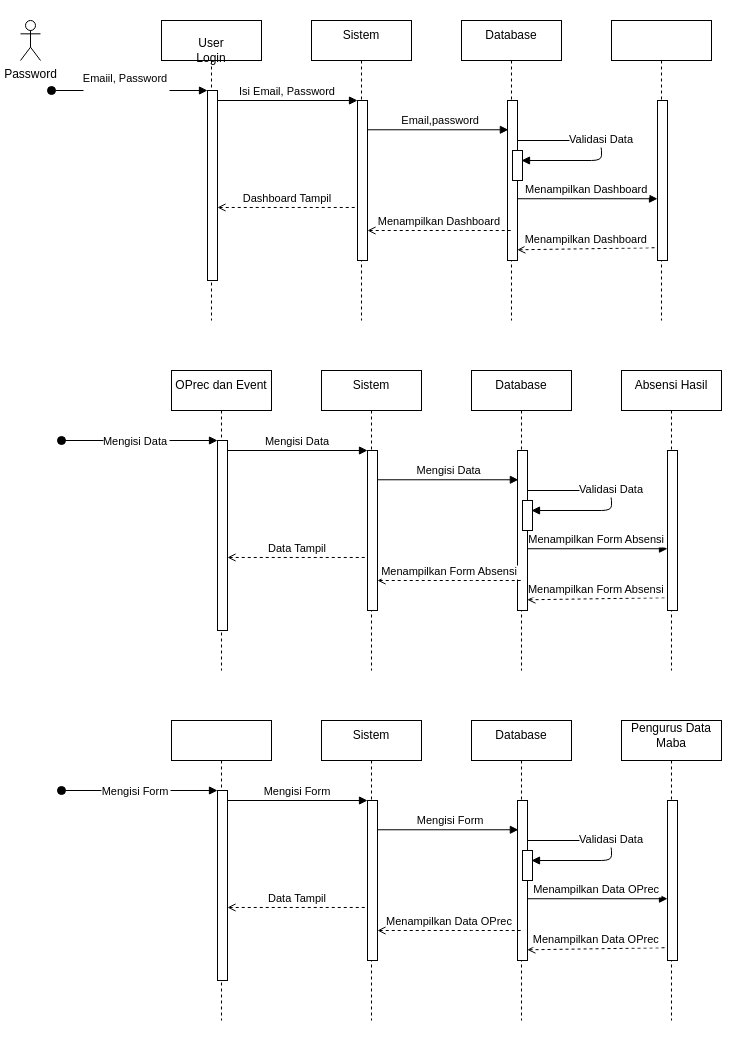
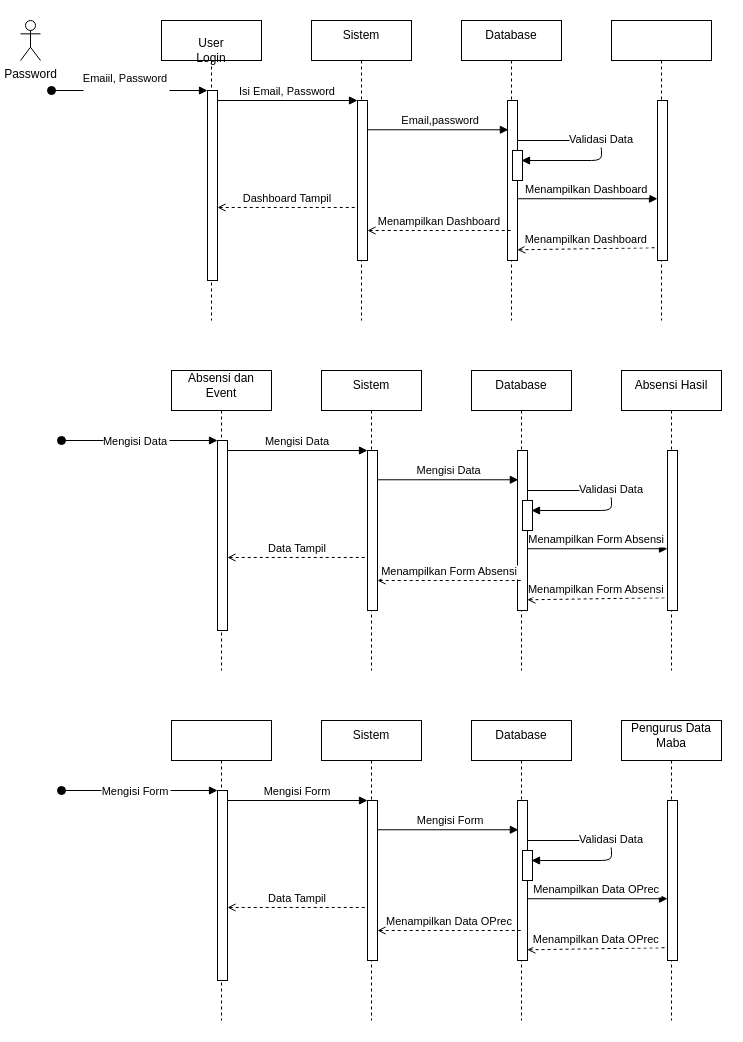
node "OPrec dan Event": label "OPrec dan Event" -> "Absensi dan Event"
